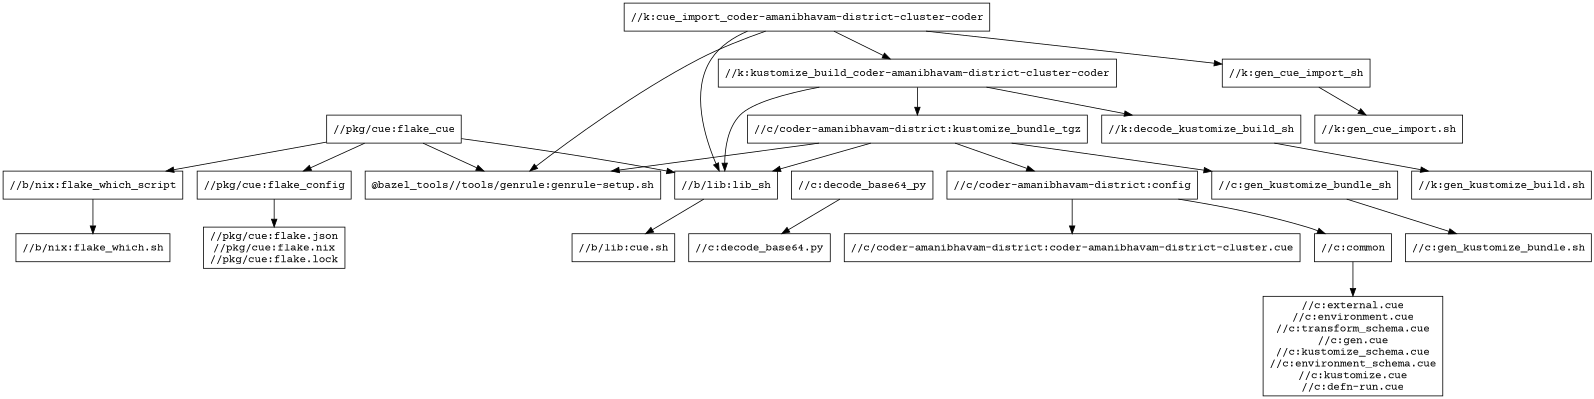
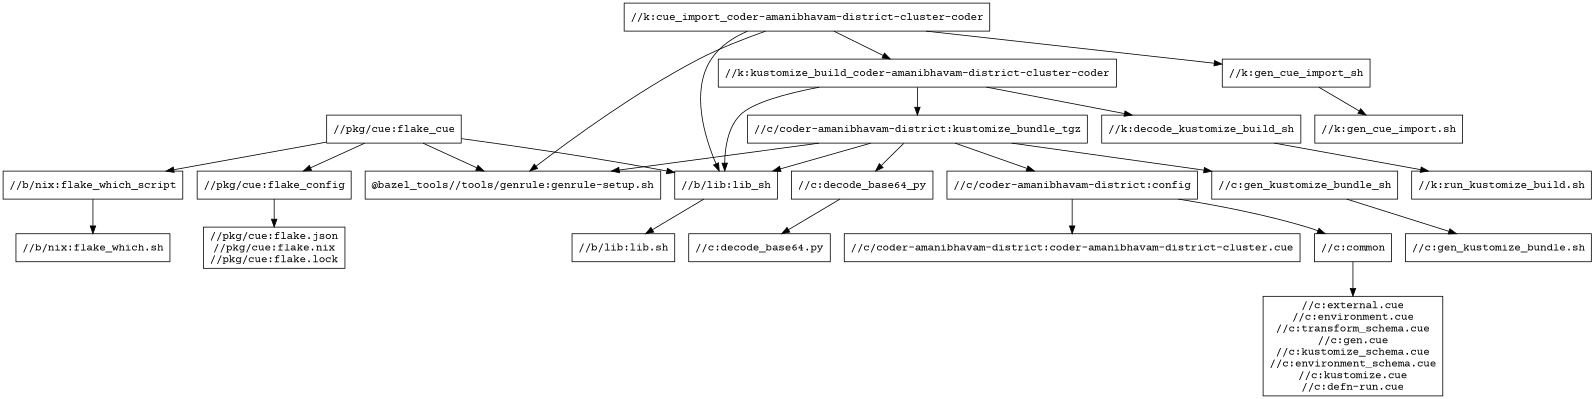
edge "//c/coder-amanibhavam-district:kustomize_bundle_tgz" -> "//c:decode_base64_py": added
node "//k:gen_kustomize_build.sh": label "//k:gen_kustomize_build.sh" -> "//k:run_kustomize_build.sh"
node "//b/lib:cue.sh": label "//b/lib:cue.sh" -> "//b/lib:lib.sh"
